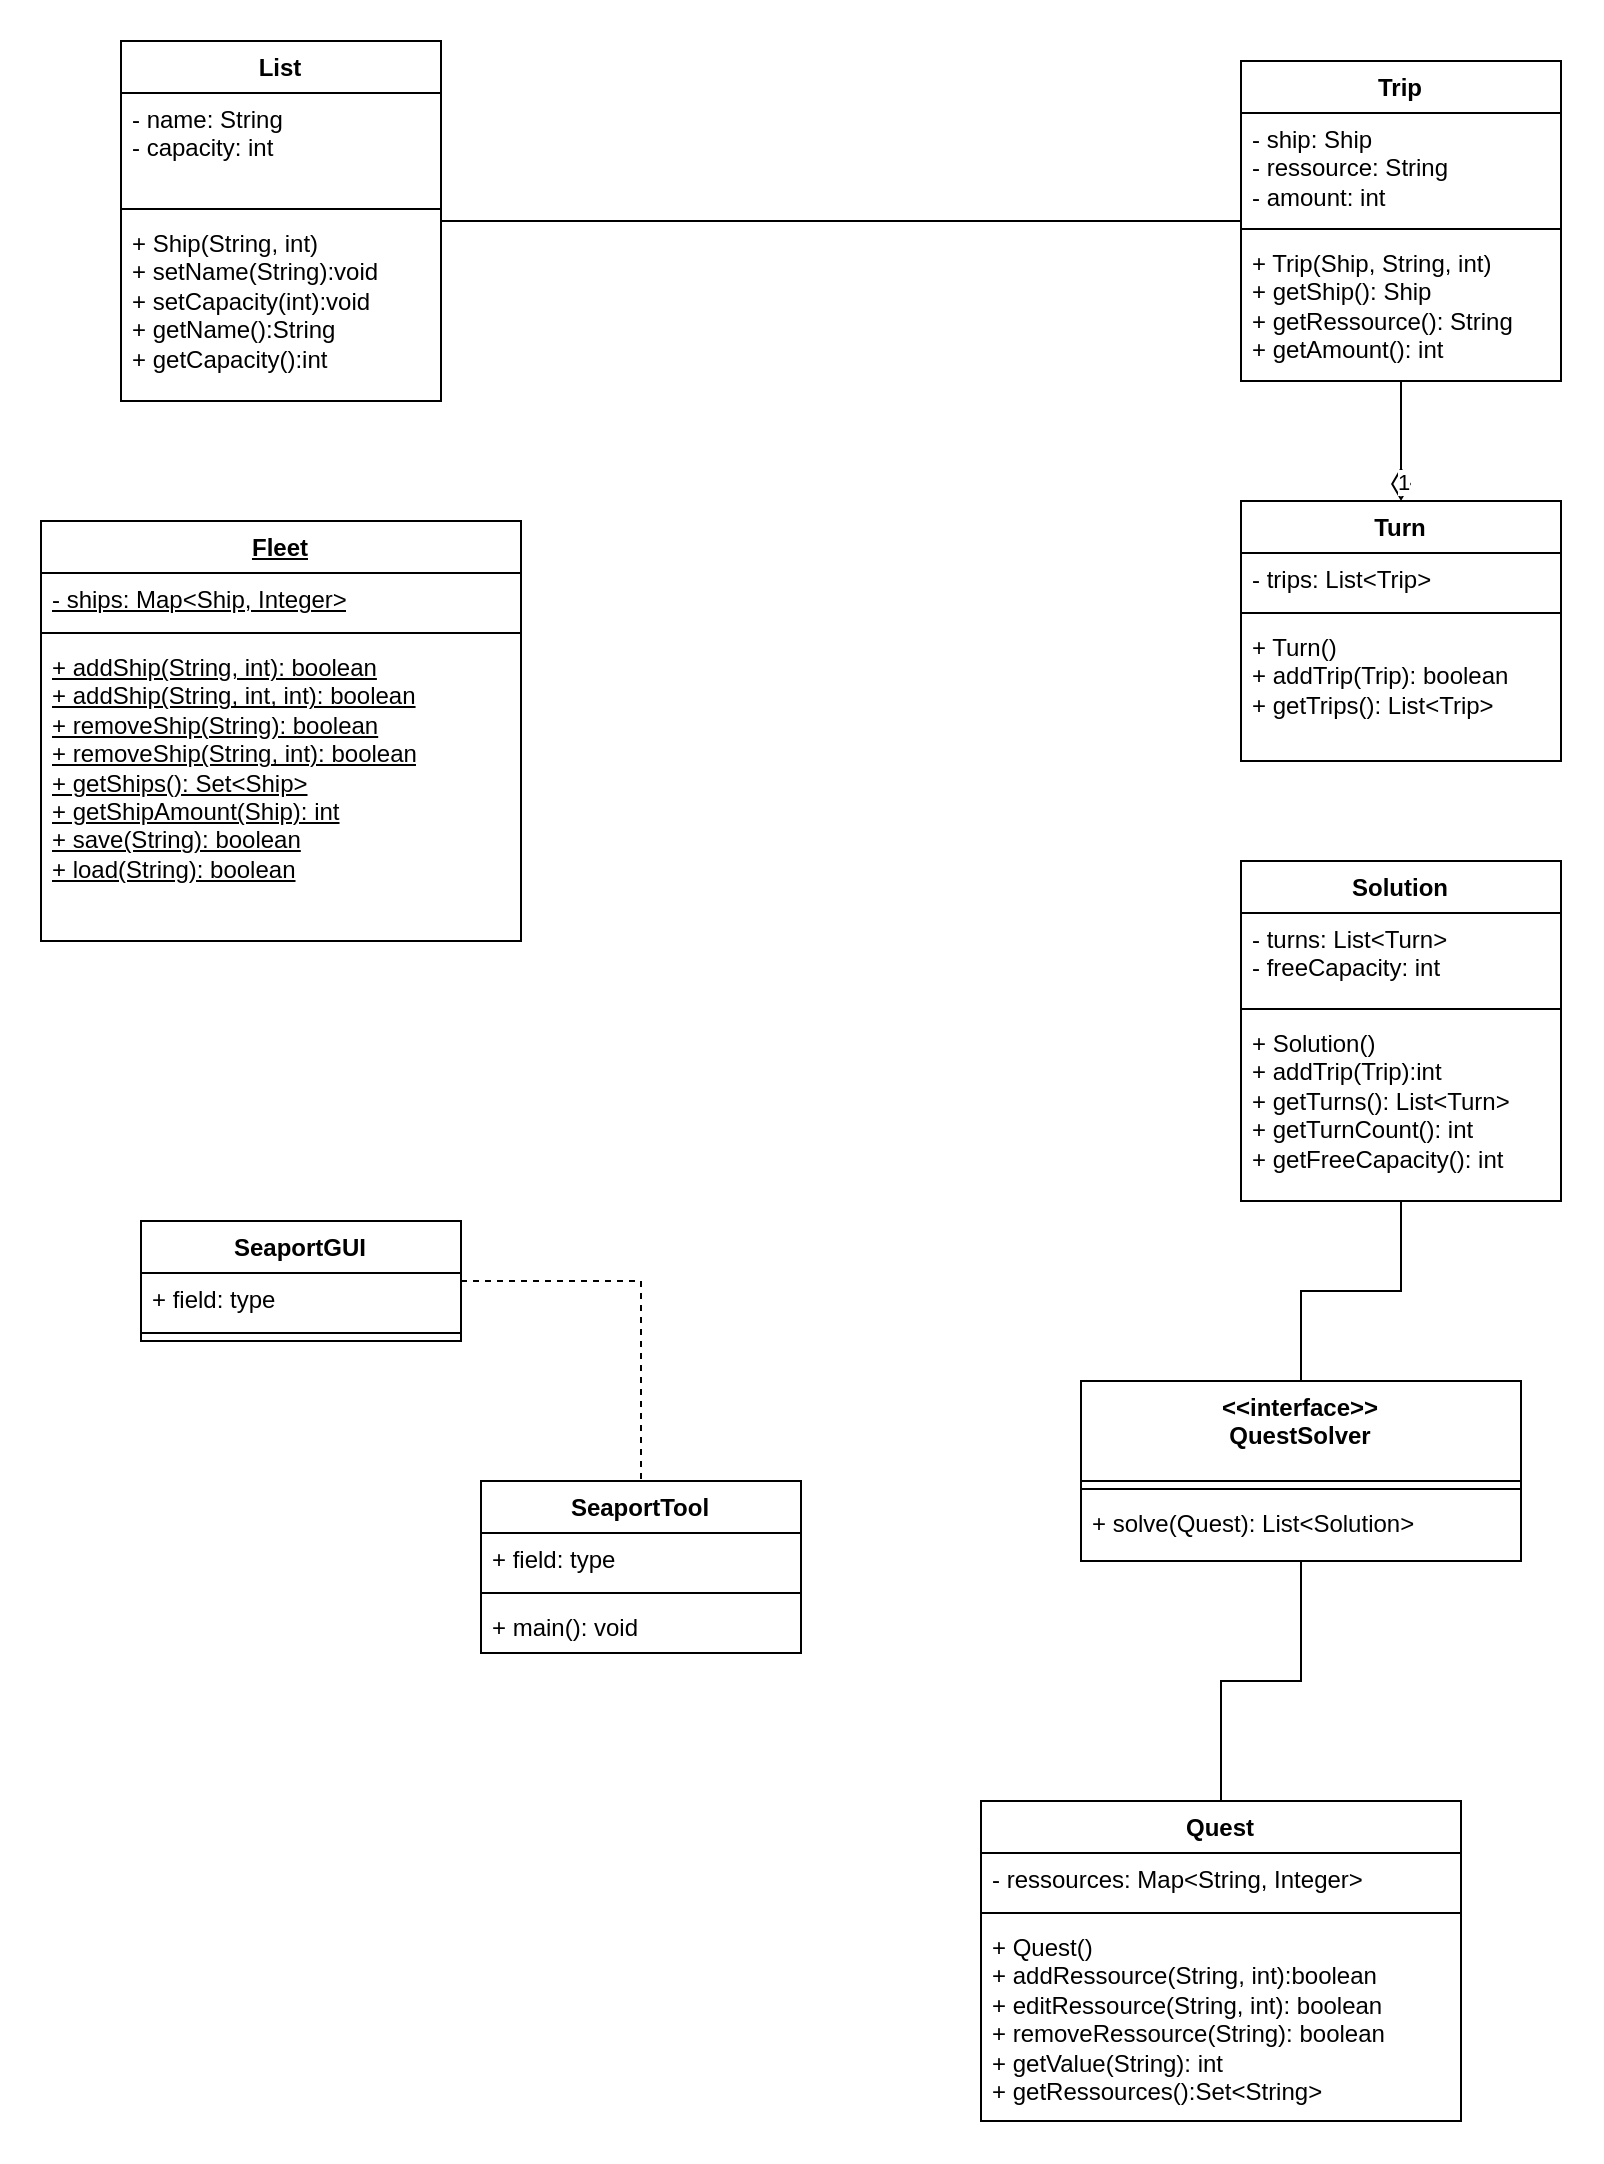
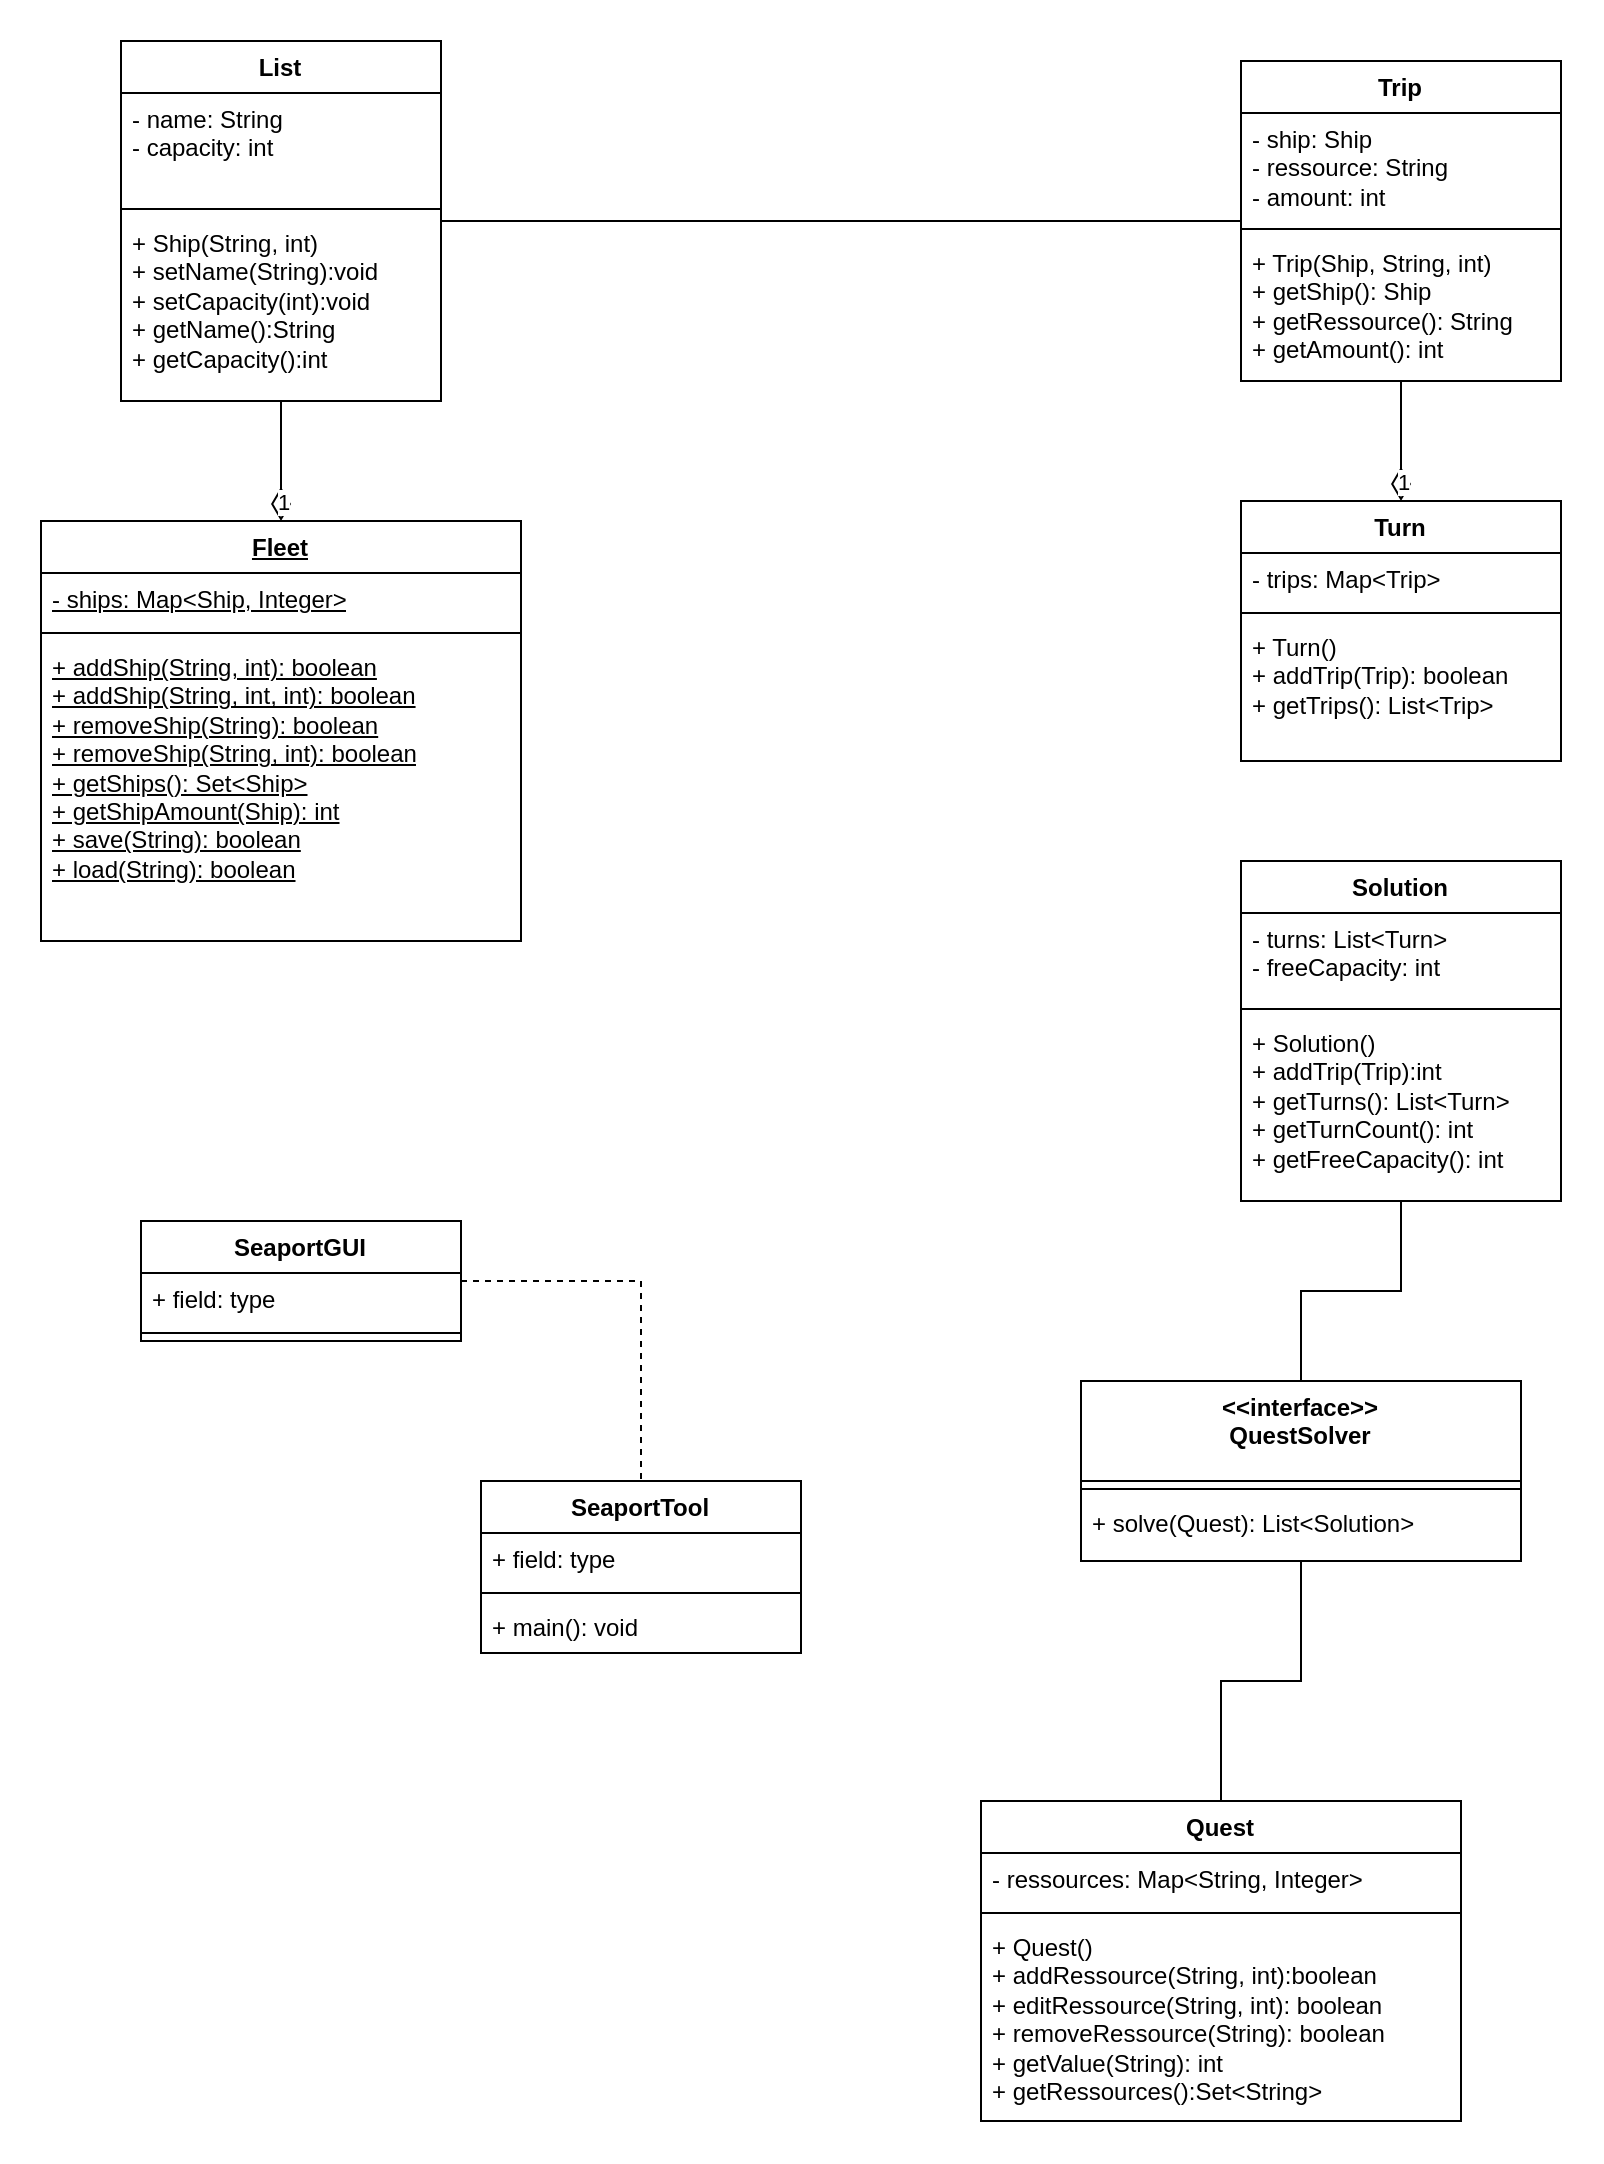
edge "List" -> "Fleet": added, label "1"
node "- trips: List<Trip>": label "- trips: List<Trip>" -> "- trips: Map<Trip>"
